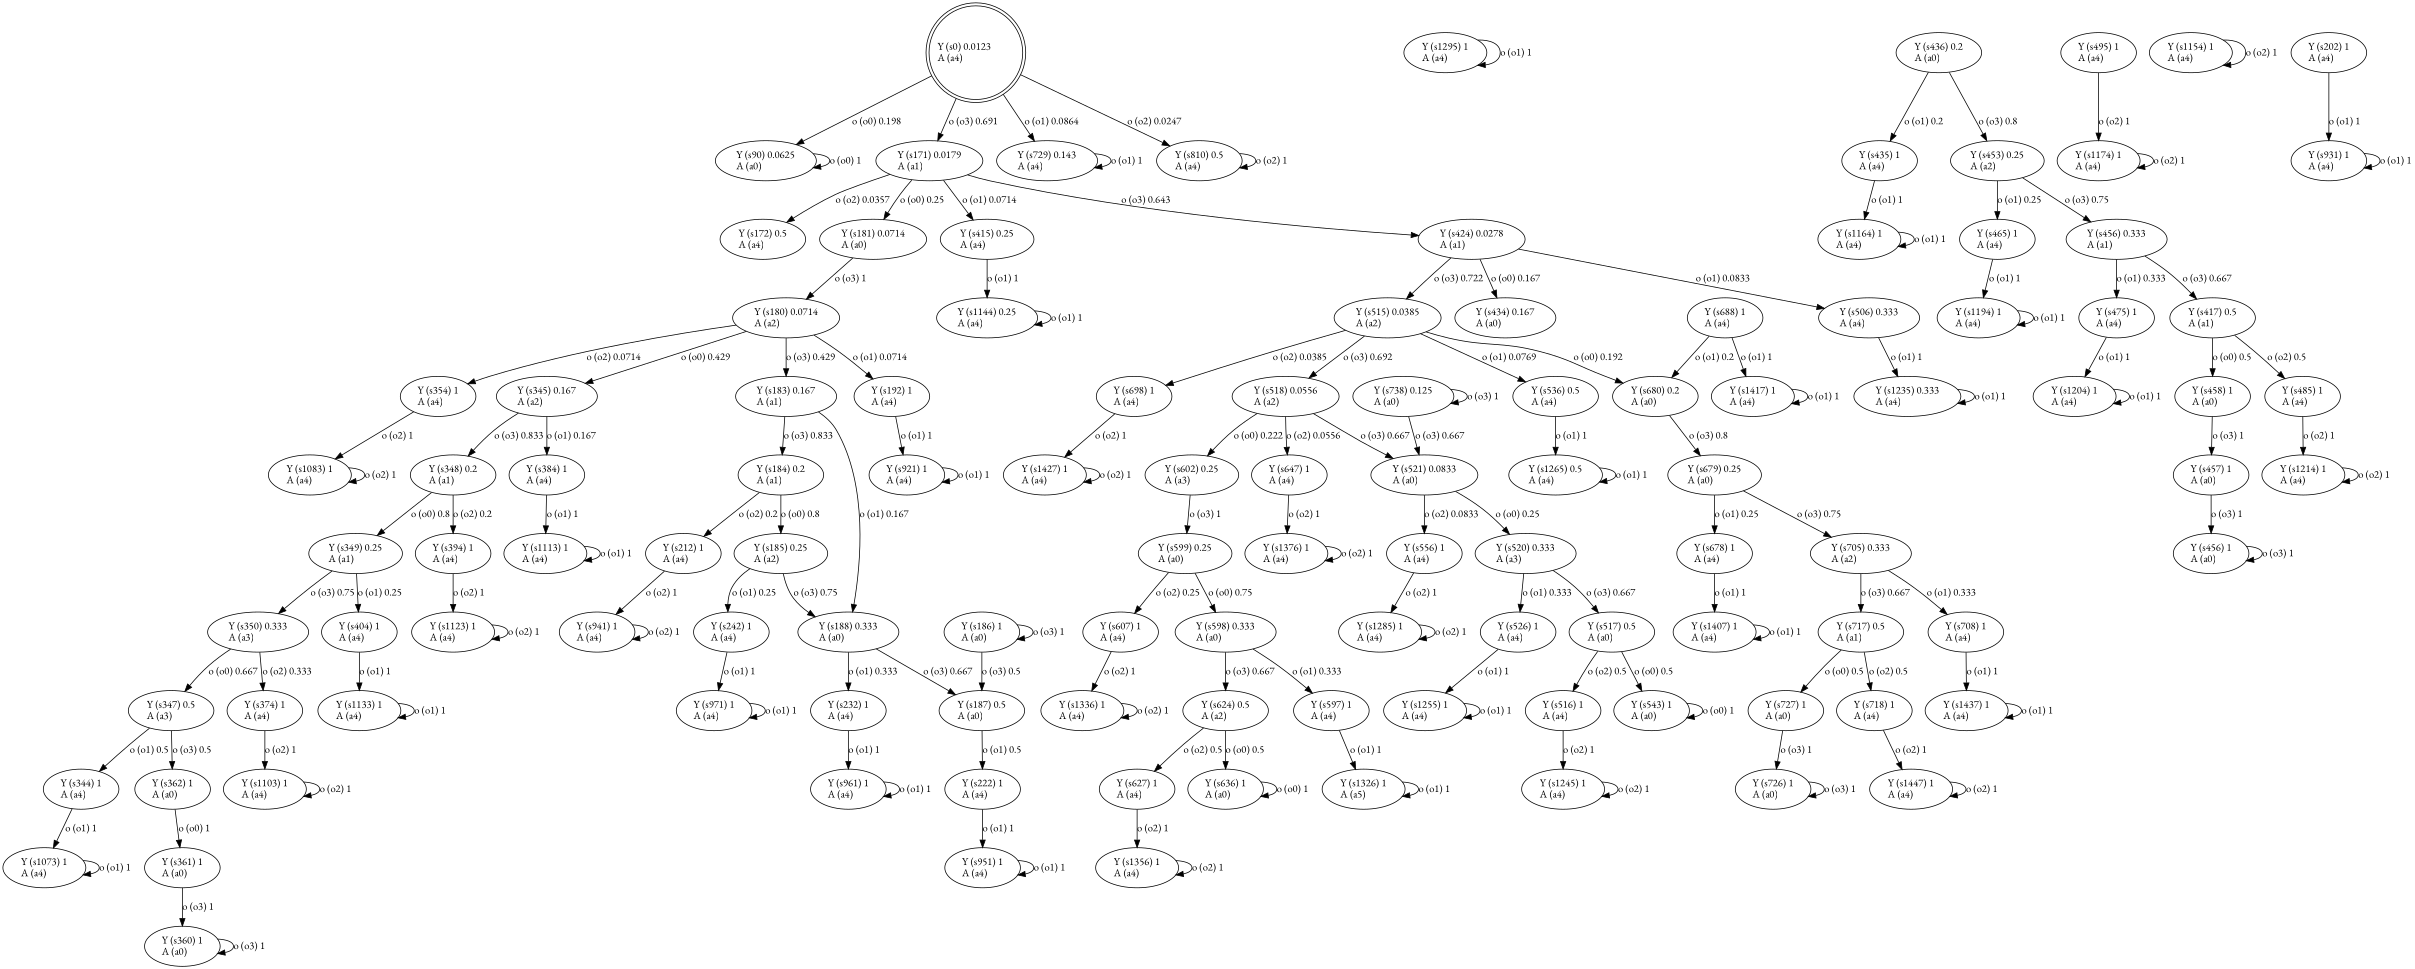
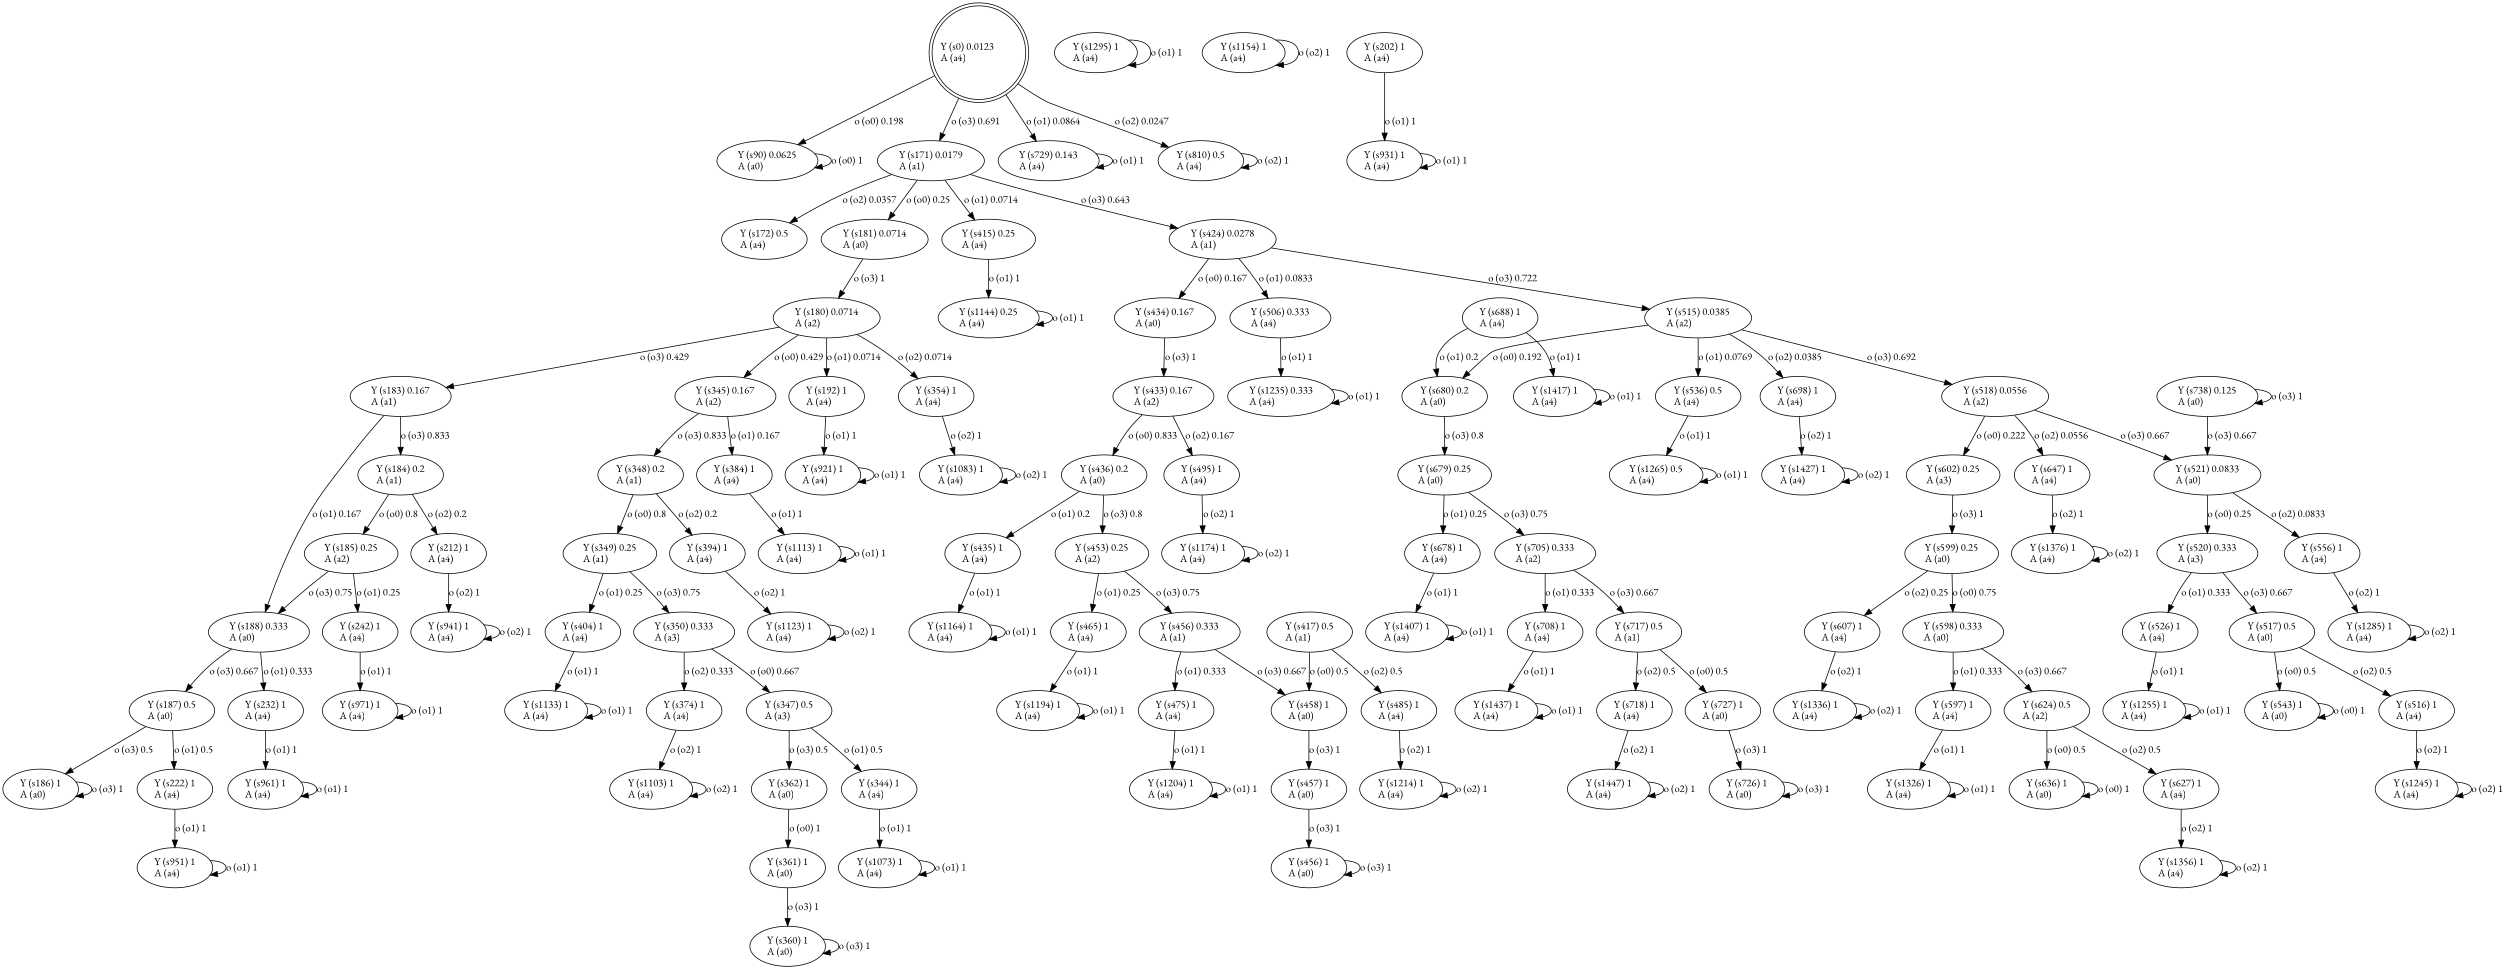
edge "Y (s456) 0.333 A (a1)" -> "Y (s417) 0.5 A (a1)": now "Y (s456) 0.333 A (a1)" -> "Y (s458) 1 A (a0)"
node "Y (s433) 0.167 A (a2)": added
edge "Y (s186) 1 A (a0)" -> "Y (s187) 0.5 A (a0)": reversed
node "Y (s1326) 1 A (a5)": label "Y (s1326) 1 A (a5)" -> "Y (s1326) 1 A (a4)"
